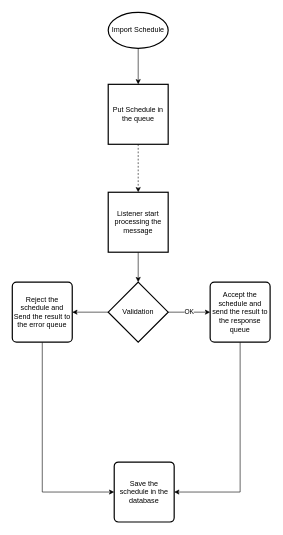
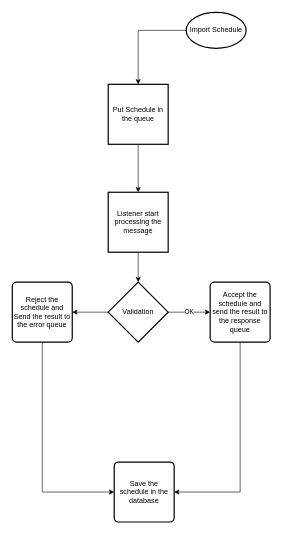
node "Import Schedule": moved (138, 30) -> (216, 30)
edge "Put Schedule in the queue" -> "Listener start processing the message": style dashed -> solid
